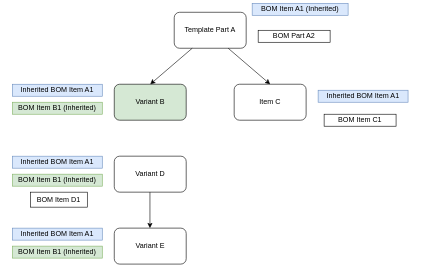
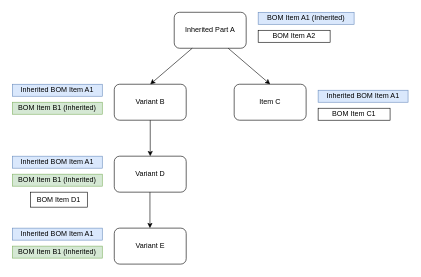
node "BOM Item A1 (Inherited)": moved (300, 9) -> (306, 18)
node "Template Part A": label "Template Part A" -> "Inherited Part A"
node "BOM Part A2": label "BOM Part A2" -> "BOM Item A2"
node "Variant B": fillcolor #d5e8d4 -> #ffffff
node "BOM Item C1": moved (360, 120) -> (354, 114)
edge "Variant B" -> "Variant D": added
